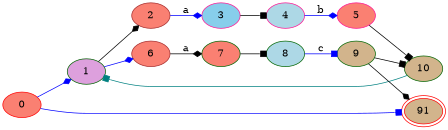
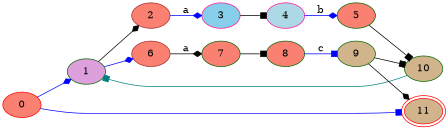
node "5": color deeppink -> darkgreen
node "8": fillcolor lightblue -> salmon
node "91": label "91" -> "11"
